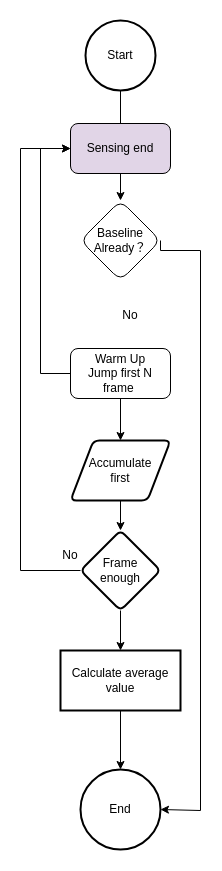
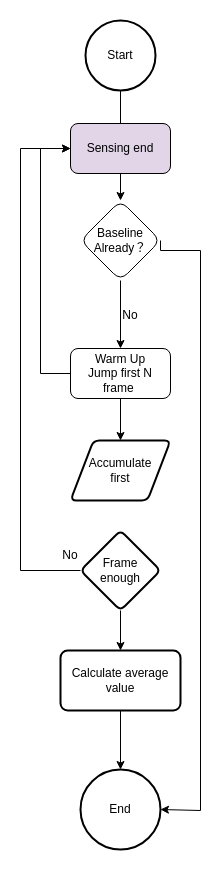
edge "Baseline Already？" -> "Warm Up Jump first N frame": added
edge "Accumulate first" -> "Frame enough": removed
node "Calculate average value": shape rectangle -> rounded rectangle
